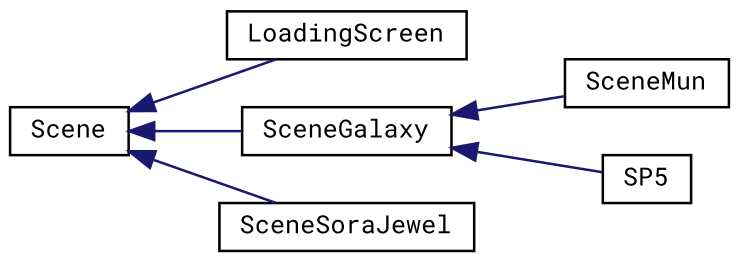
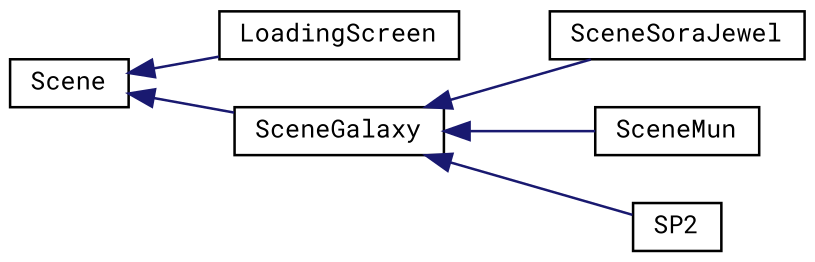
node "SP5": label "SP5" -> "SP2"
edge "SceneSoraJewel" -> "Scene": now "SceneSoraJewel" -> "SceneGalaxy"
